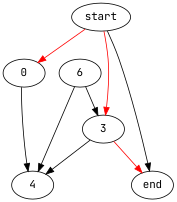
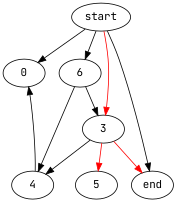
edge "start" -> "6": added
edge "start" -> "0": color red -> black
edge "0" -> "4": reversed
node "5": added
